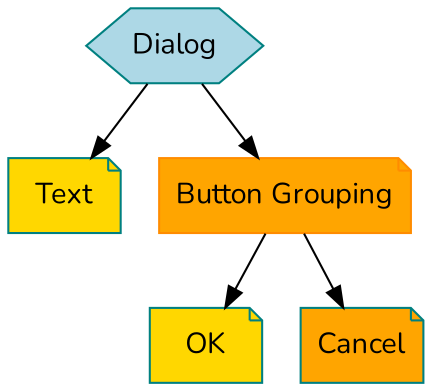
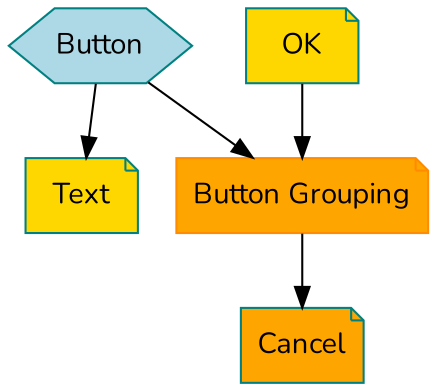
node "Dialog": label "Dialog" -> "Button"
edge "Button Grouping" -> "OK": reversed
